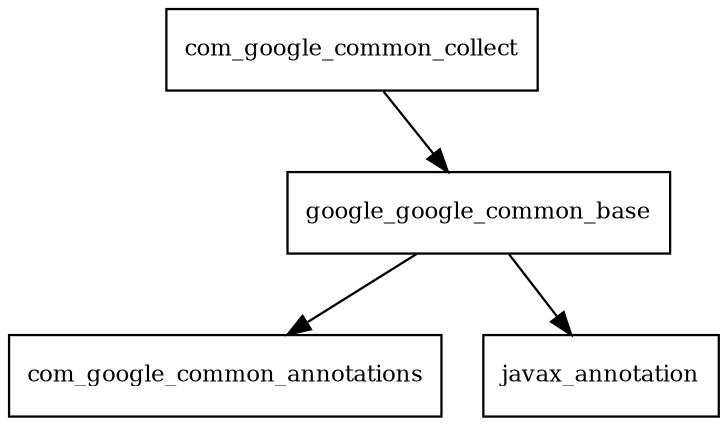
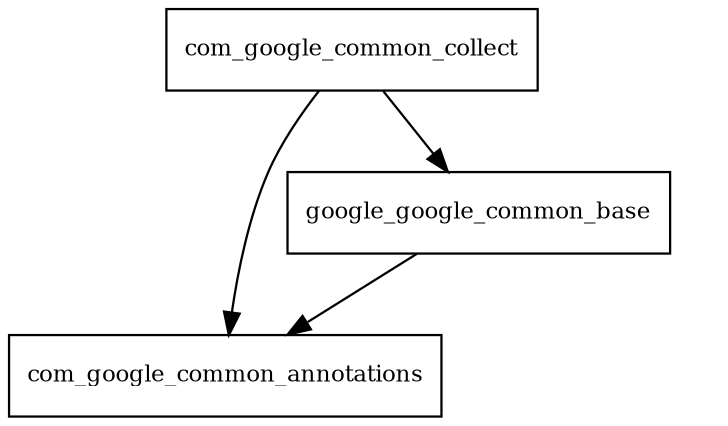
edge "com_google_common_collect" -> "com_google_common_annotations": added
node "javax_annotation": removed
